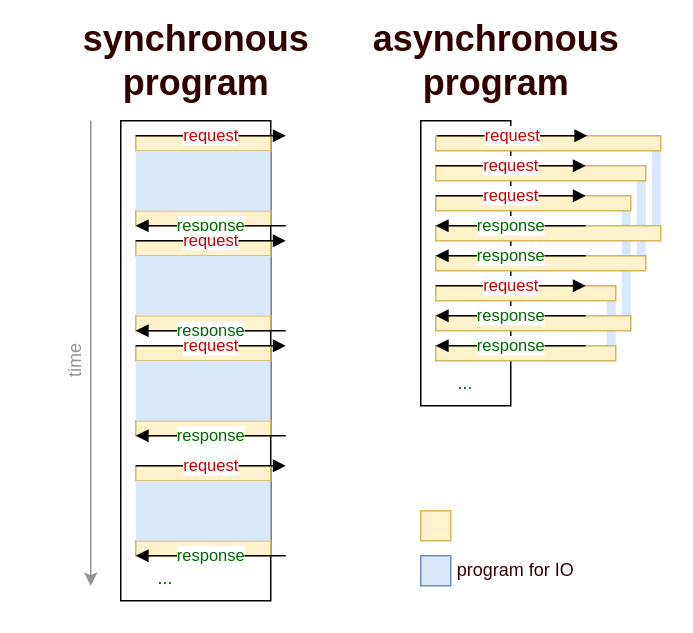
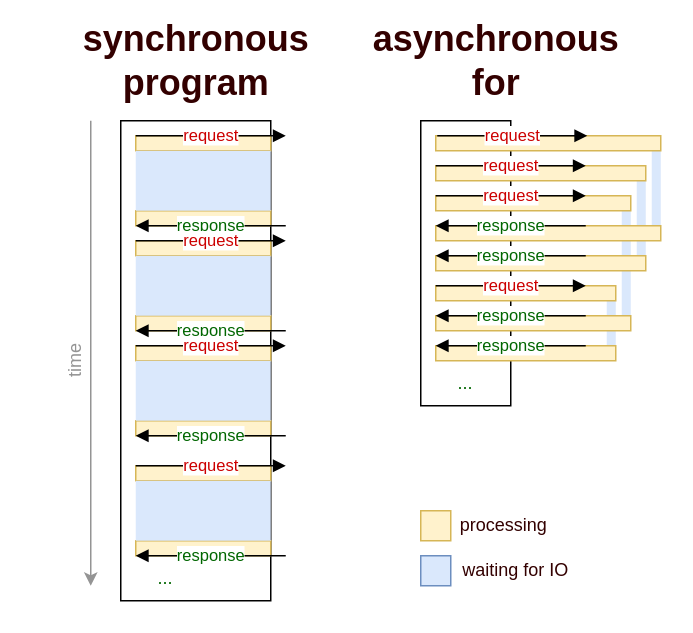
node "asynchronous program": label "asynchronous program" -> "asynchronous for"
node "processing": added
node "program for IO": label "program for IO" -> "waiting for IO"
